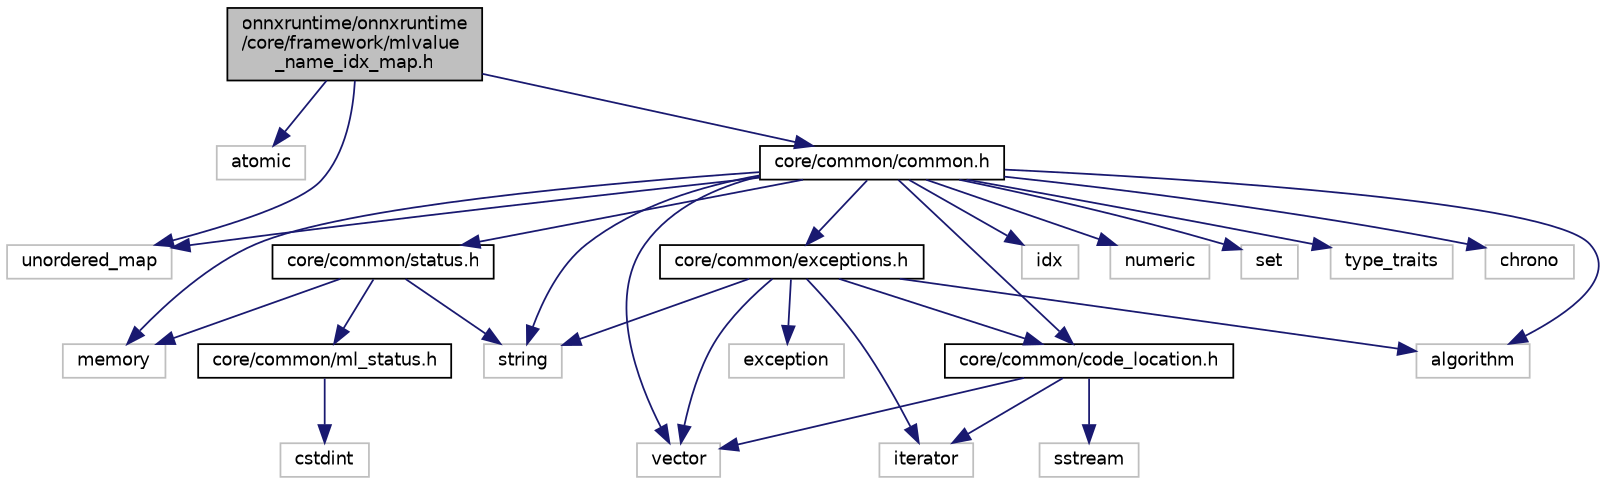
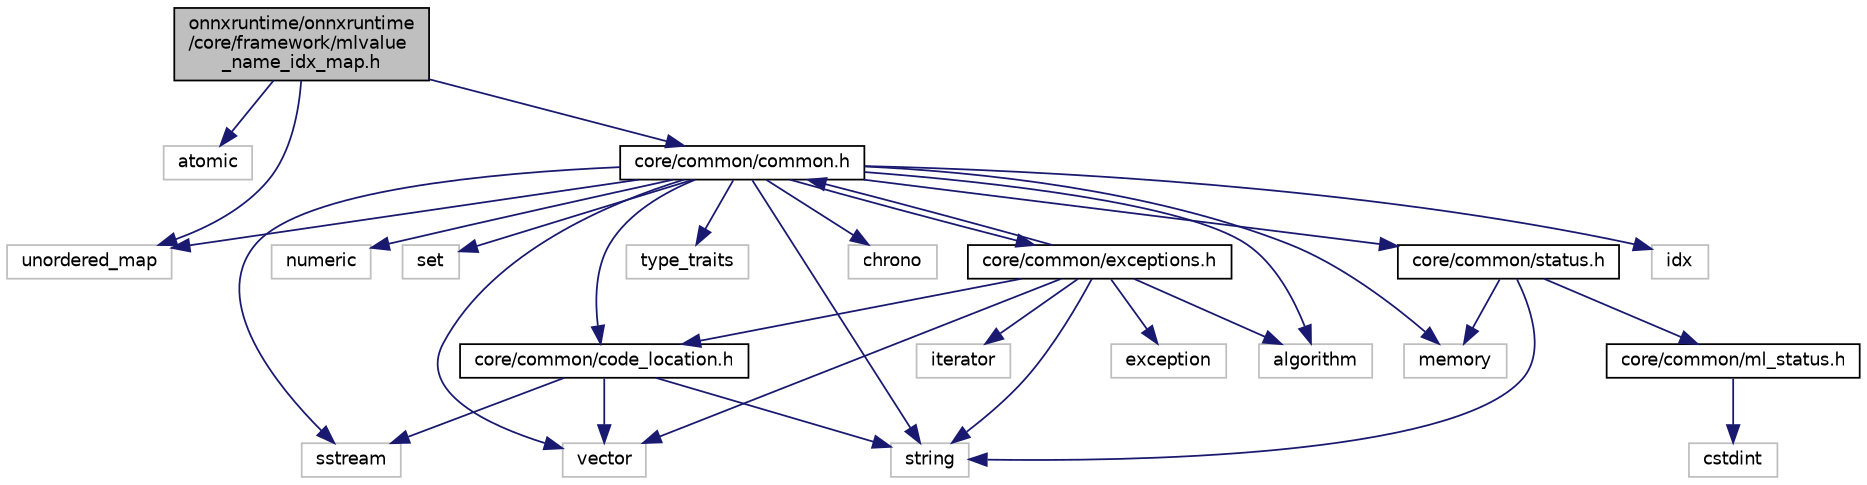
edge "core/common/common.h" -> "sstream": added
edge "core/common/exceptions.h" -> "core/common/common.h": added
edge "core/common/code_location.h" -> "iterator": now "core/common/code_location.h" -> "string"
